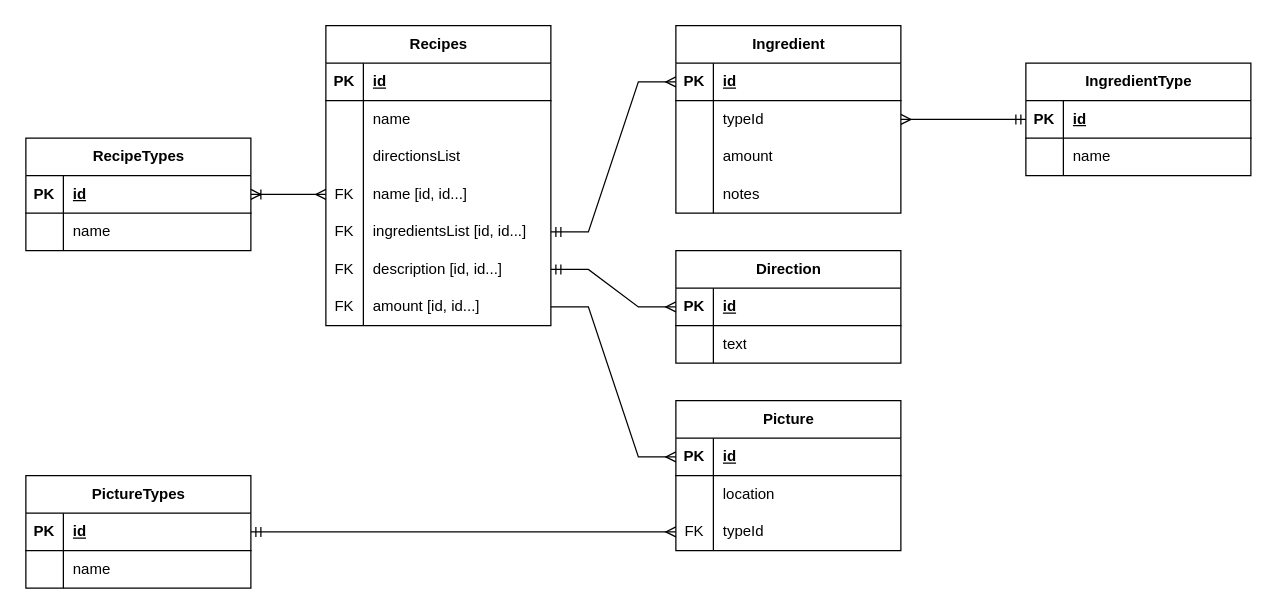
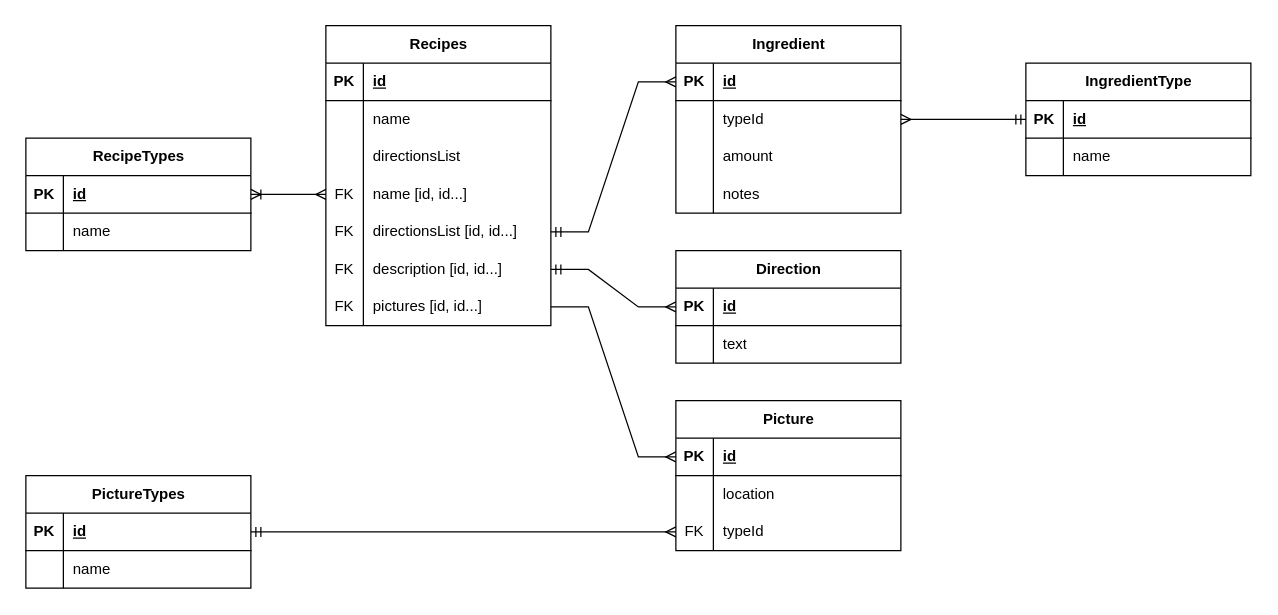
node "ingredientsList [id, id...]": label "ingredientsList [id, id...]" -> "directionsList [id, id...]"
node "amount [id, id...]": label "amount [id, id...]" -> "pictures [id, id...]"
